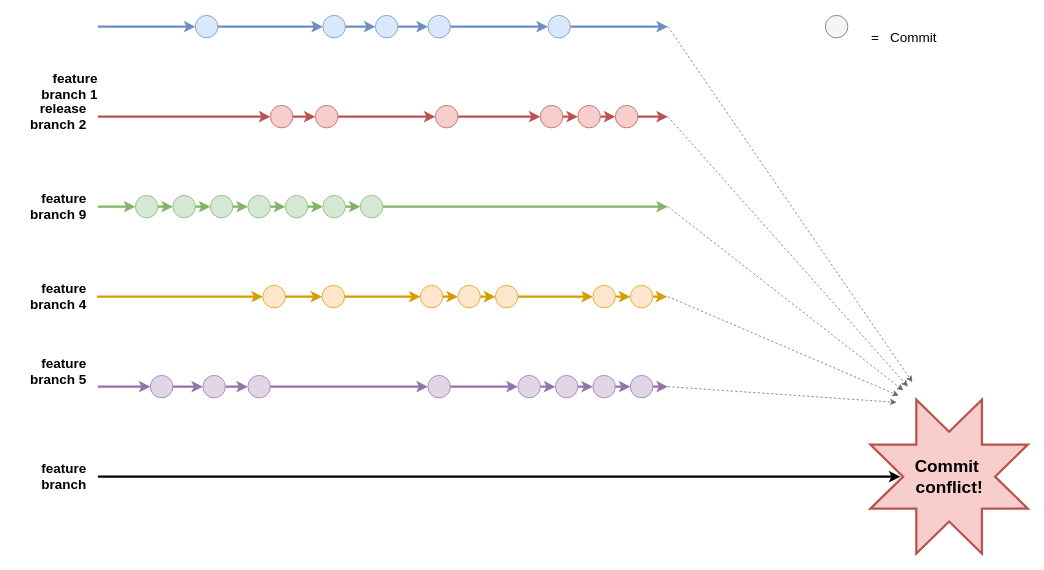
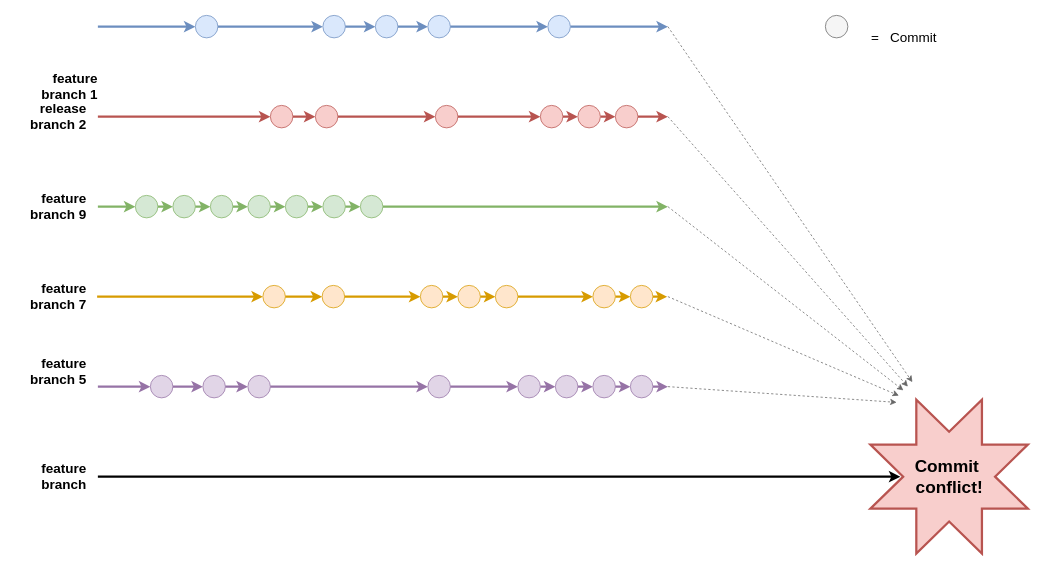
node "feature branch 4": label "feature branch 4" -> "feature branch 7"
